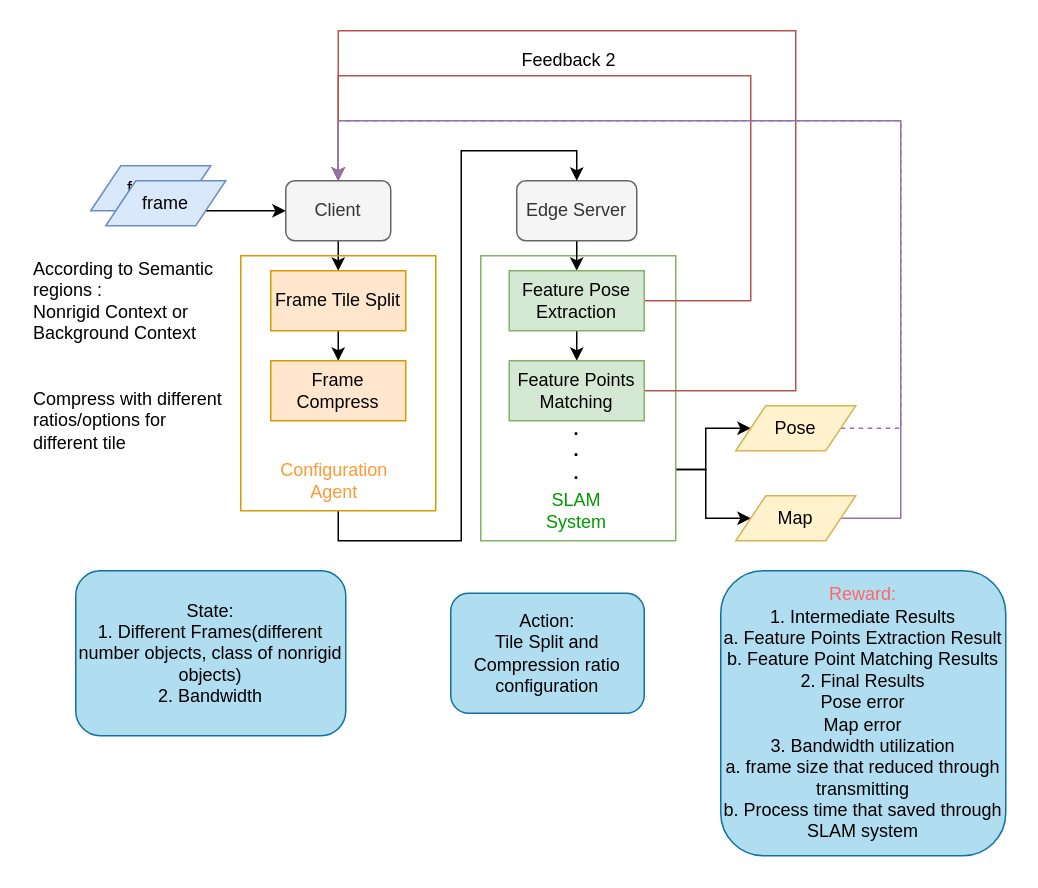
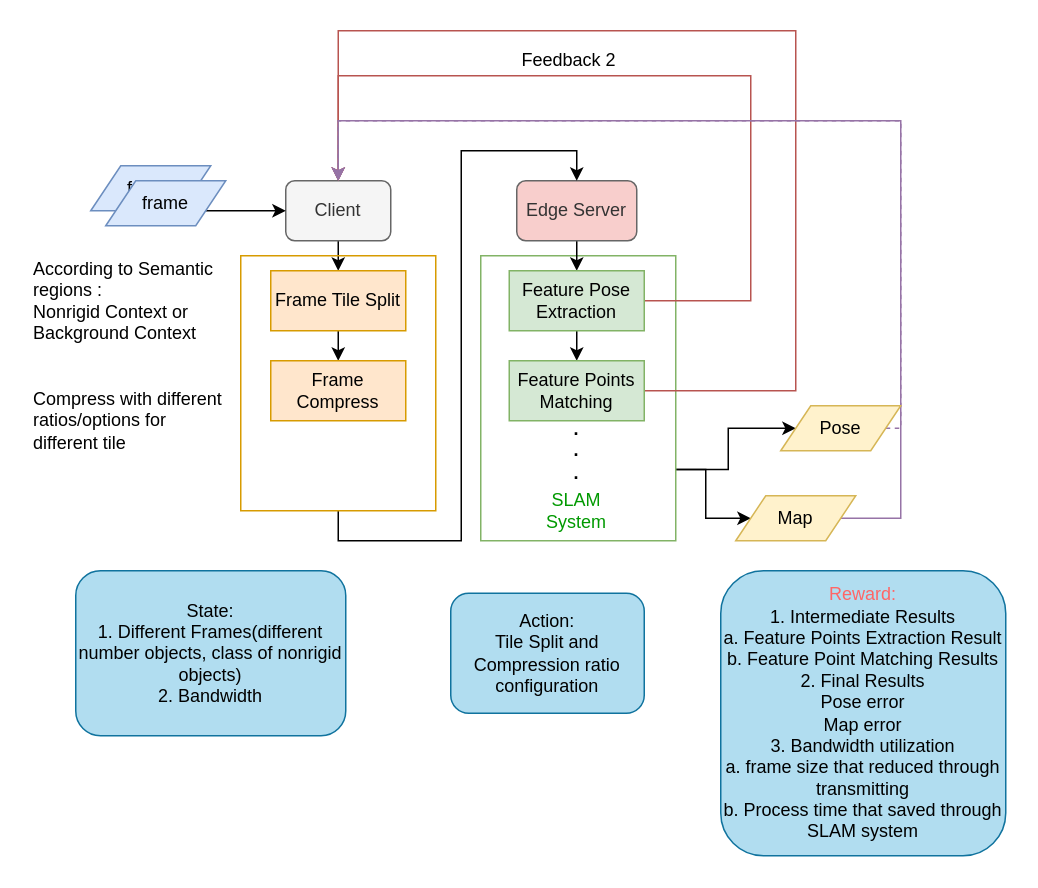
node "Edge Server": fillcolor #f5f5f5 -> #f8cecc
node "Pose": moved (796, 428) -> (841, 428)
node "Configuration Agent": removed
